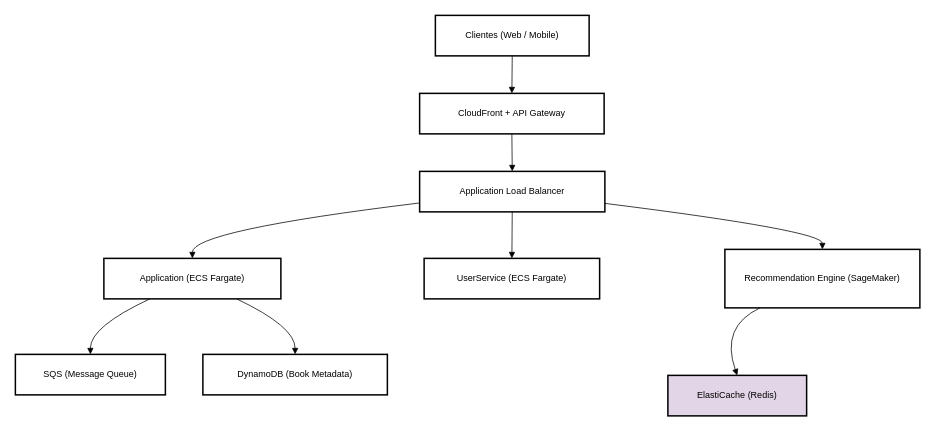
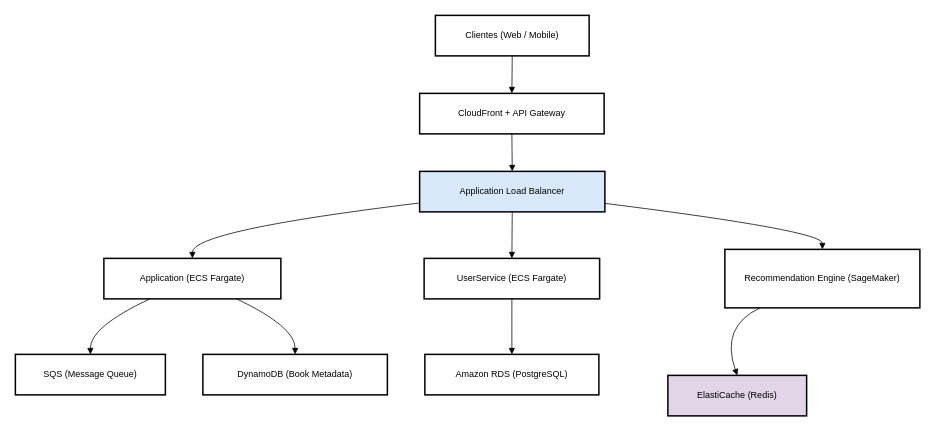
node "Application Load Balancer": fillcolor #ffffff -> #dae8fc
edge "UserService (ECS Fargate)" -> "Amazon RDS (PostgreSQL)": added
node "Amazon RDS (PostgreSQL)": added
